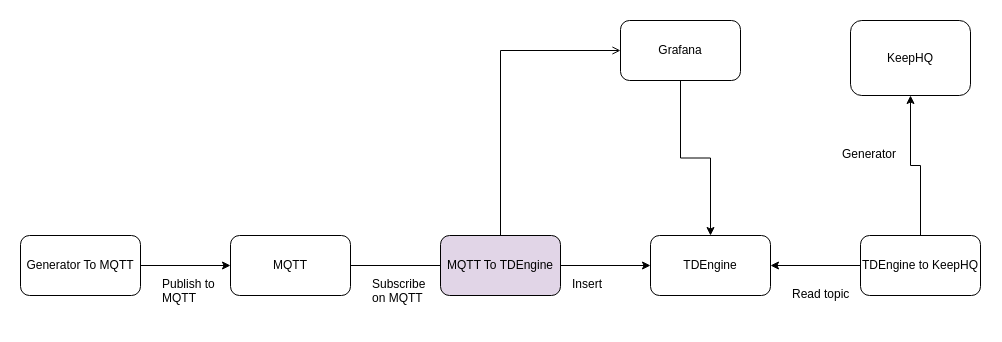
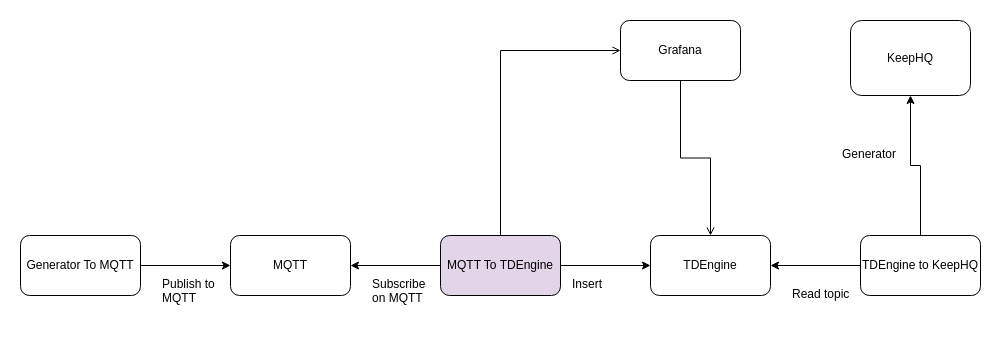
edge "Grafana" -> "TDEngine": arrowhead classic -> open
edge "MQTT" -- "MQTT To TDEngine": arrowhead none -> classic
